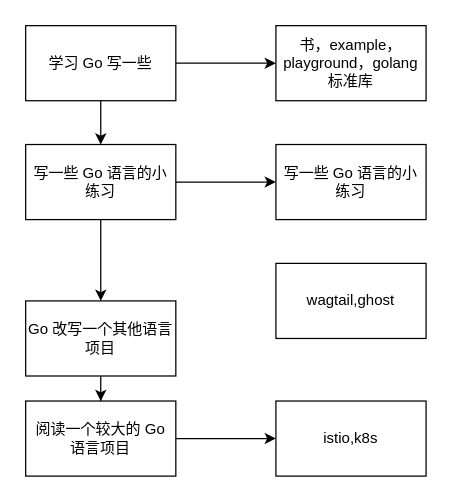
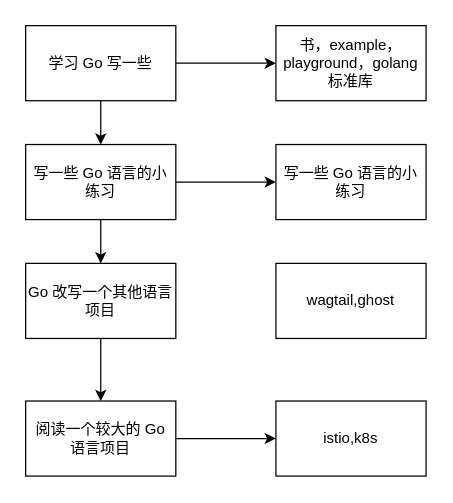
node "Go 改写一个其他语言项目": moved (101, 338) -> (101, 301)
